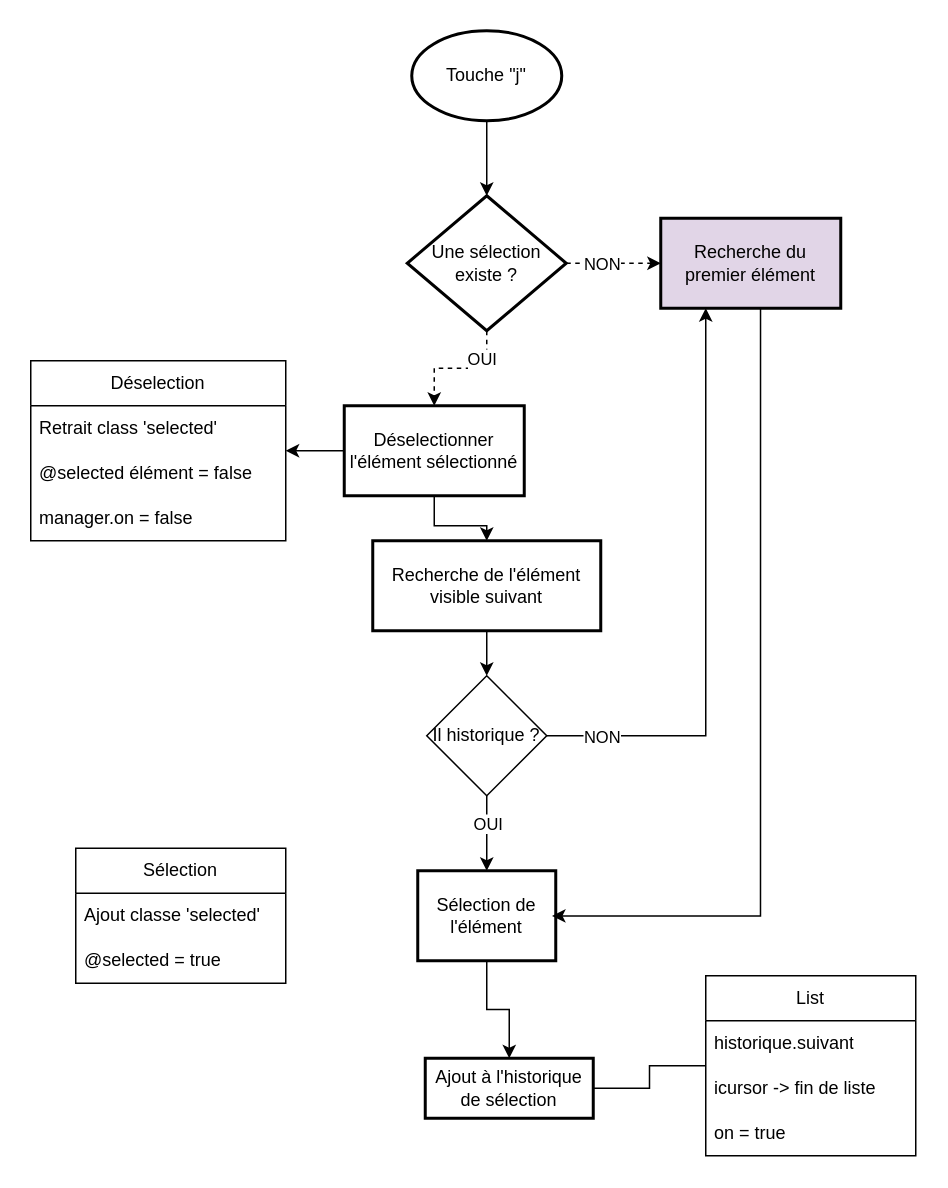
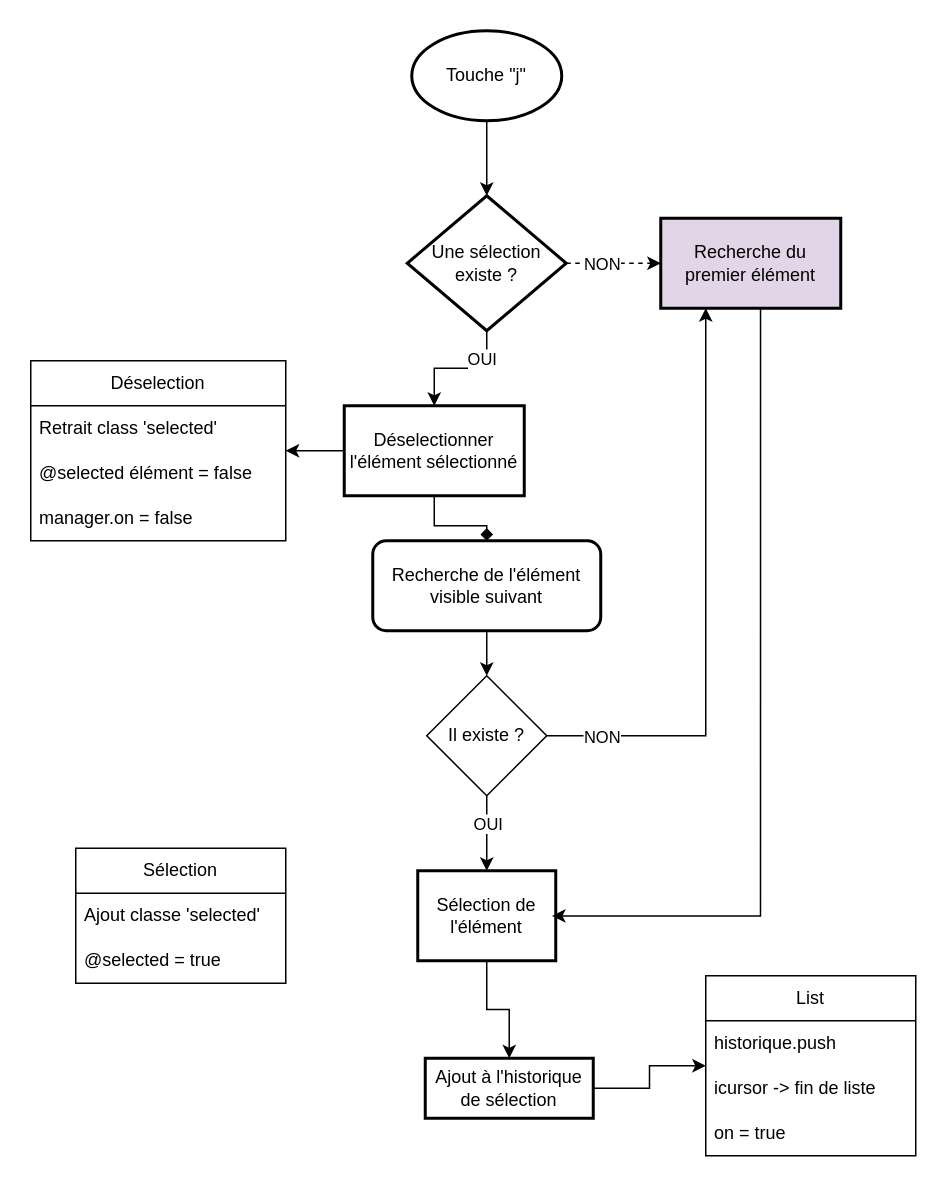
edge "Une sélection existe ?" -> "Déselectionner l'élément sélectionné": style dashed -> solid
edge "Déselectionner l'élément sélectionné" -> "Recherche de l'élément visible suivant": arrowhead classic -> diamond
node "Recherche de l'élément visible suivant": shape rectangle -> rounded rectangle
node "Il historique ?": label "Il historique ?" -> "Il existe ?"
node "historique.suivant": label "historique.suivant" -> "historique.push"
edge "List" -- "Ajout à l'historique de sélection": arrowhead none -> classic
